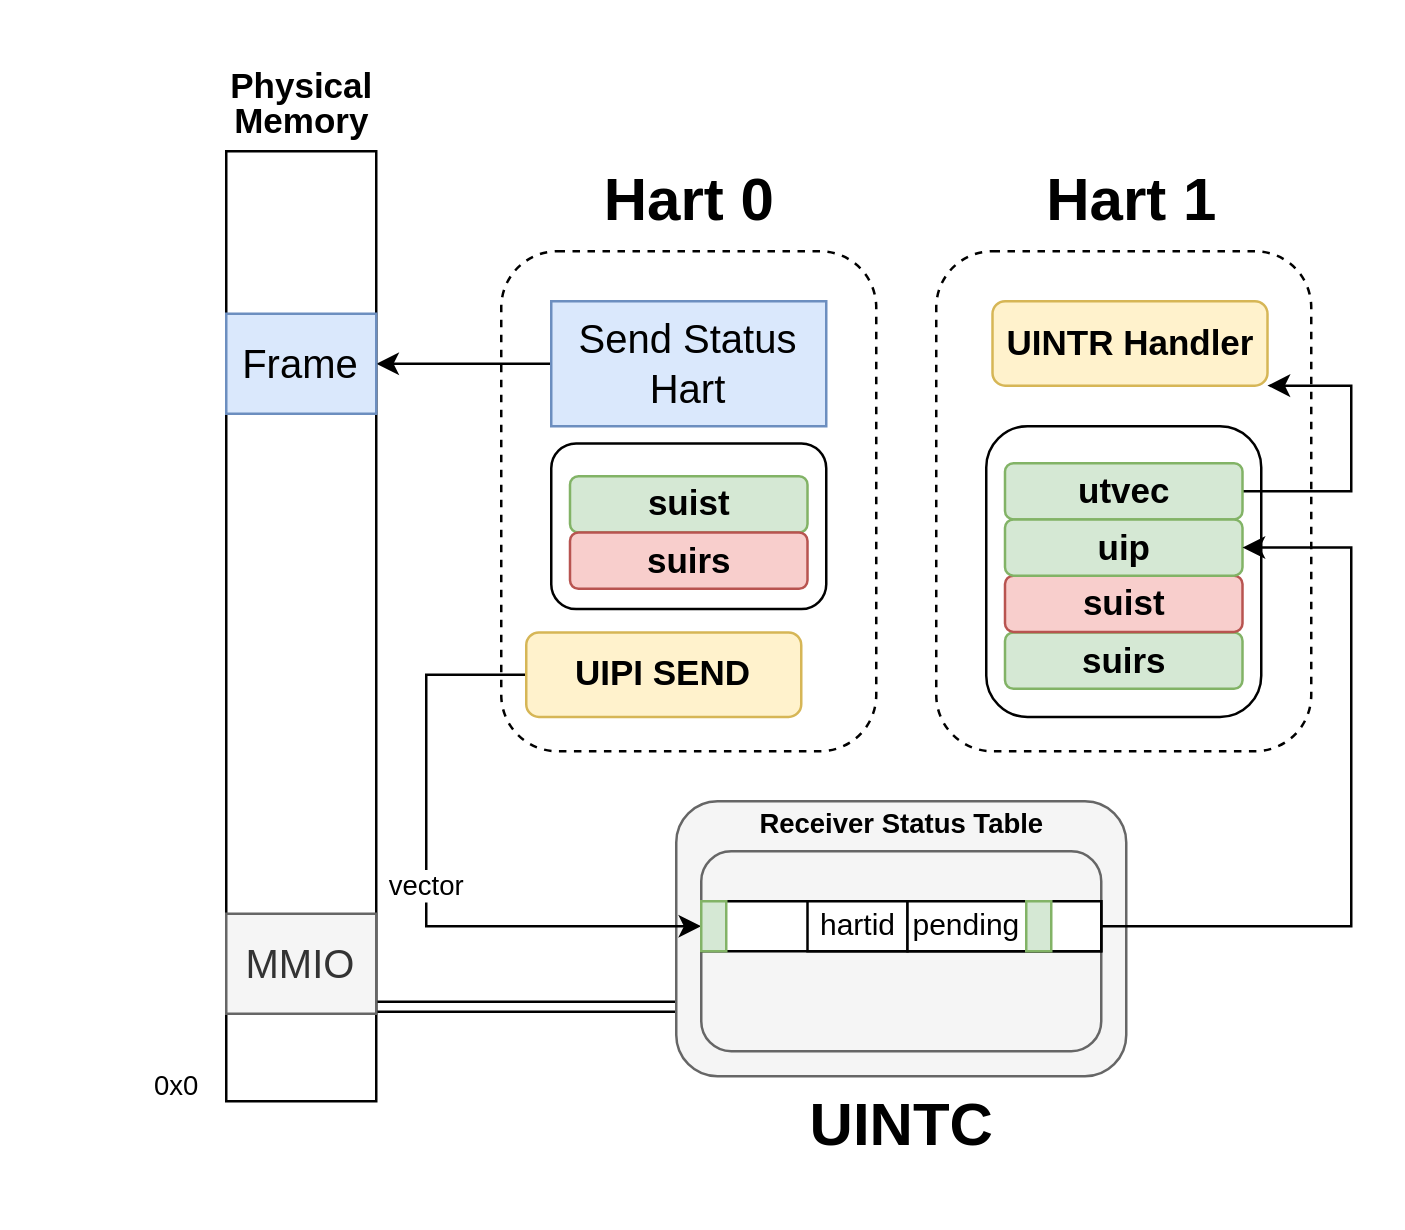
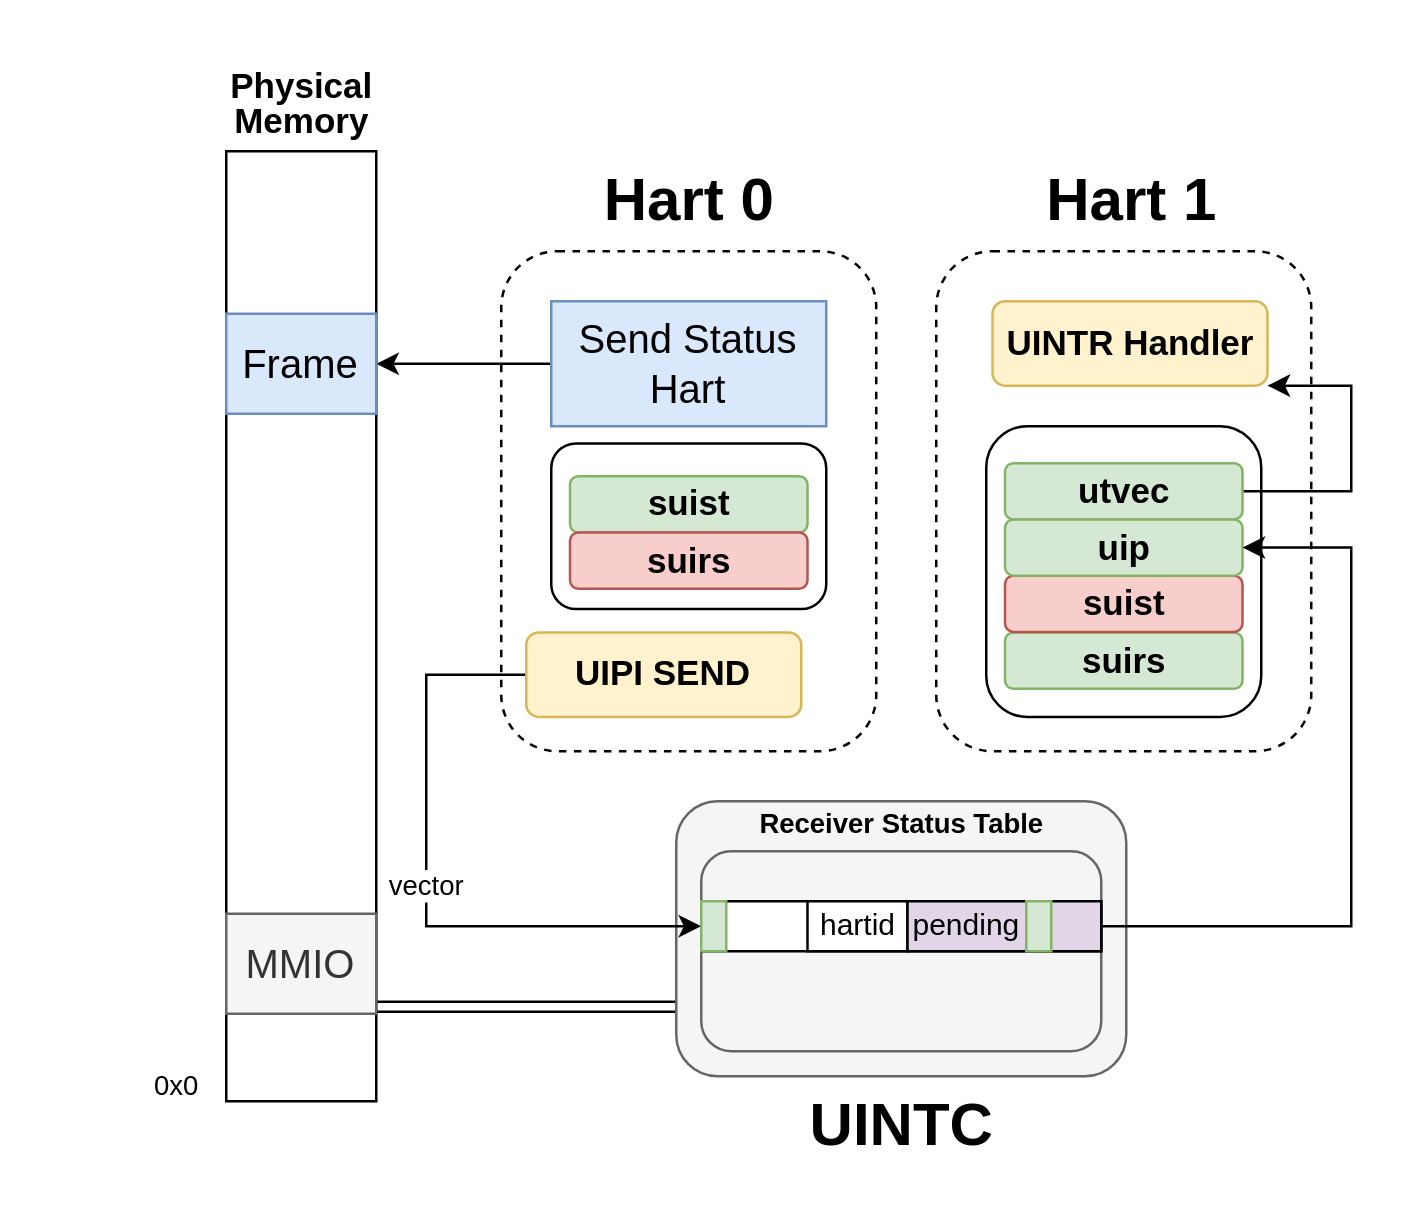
node "pending": fillcolor #ffffff -> #e1d5e7
